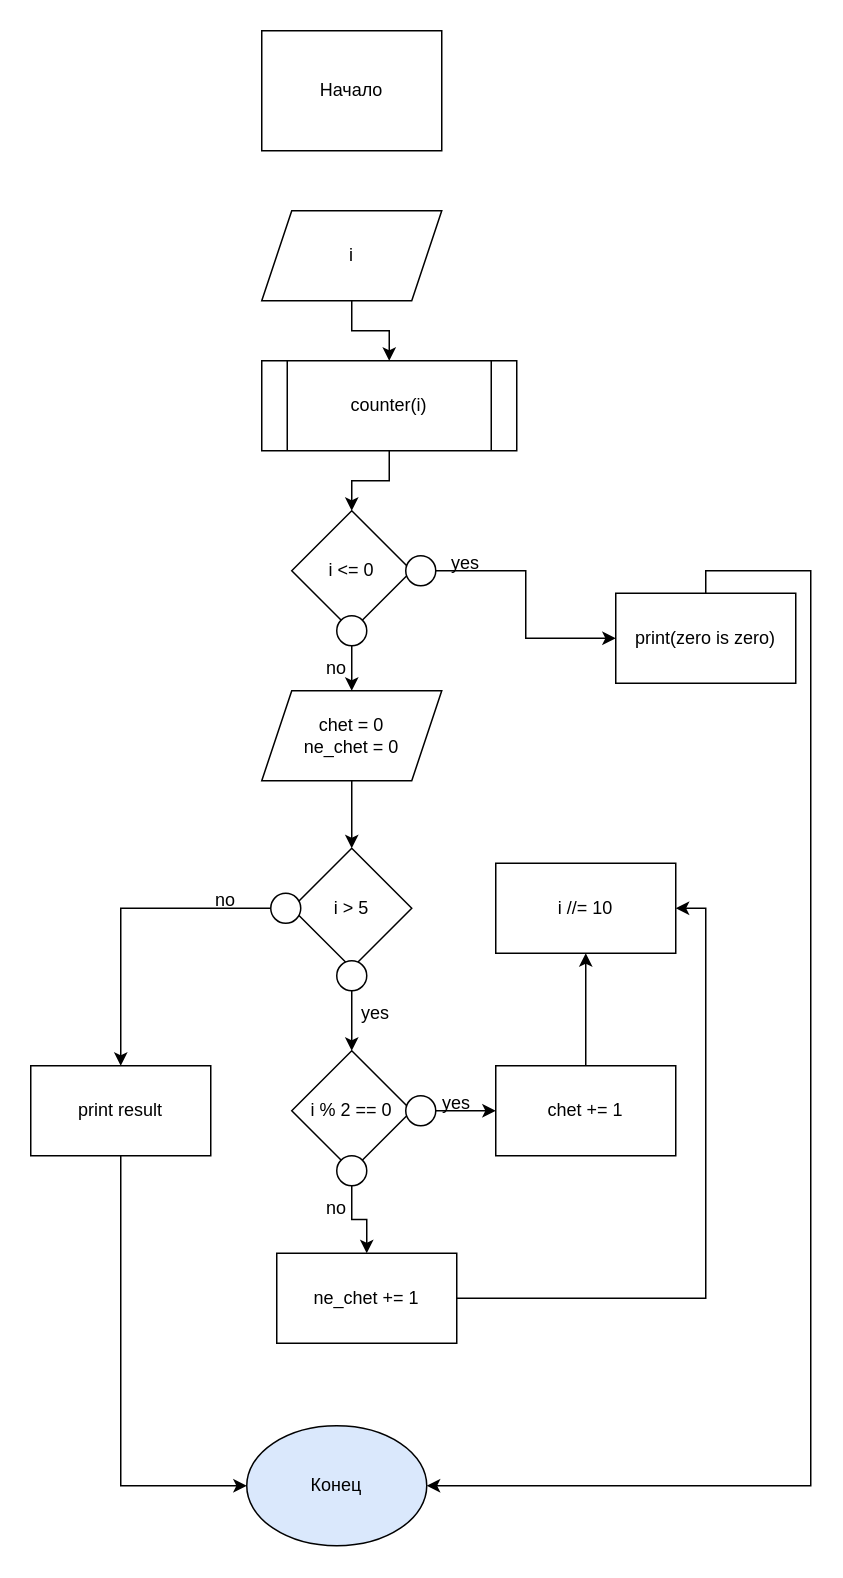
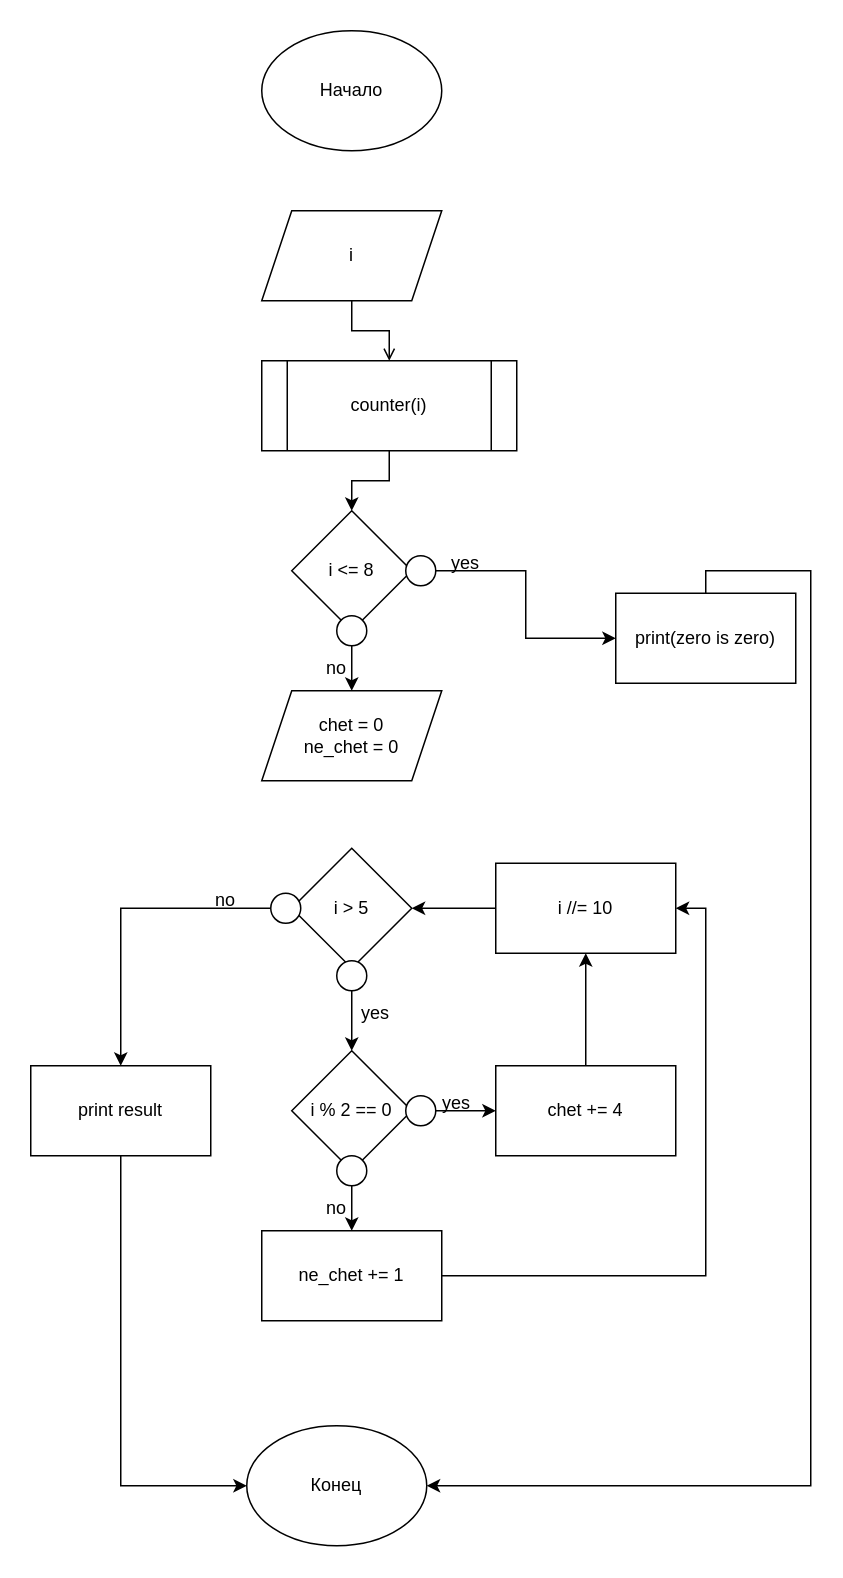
node "Начало": shape rectangle -> ellipse
edge "i" -> "counter(i)": arrowhead classic -> open
node "i <= 0": label "i <= 0" -> "i <= 8"
edge "chet = 0 ne_chet = 0" -> "i > 5": removed
edge "i //= 10" -> "i > 5": added
node "chet += 1": label "chet += 1" -> "chet += 4"
node "ne_chet += 1": moved (367, 1298) -> (352, 1276)
node "Конец": fillcolor #dae8fc -> #ffffff
